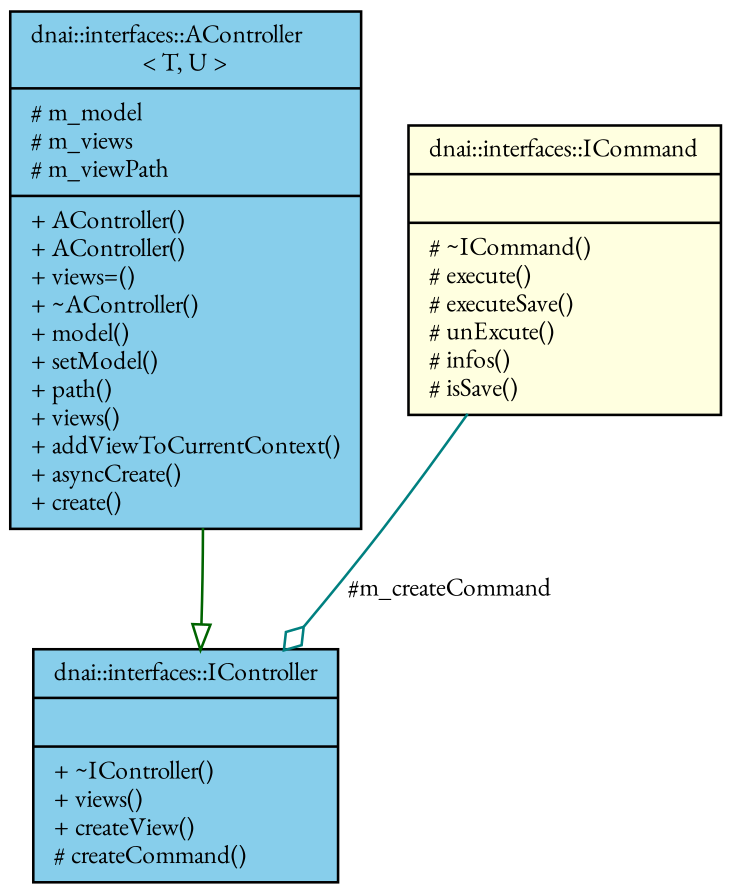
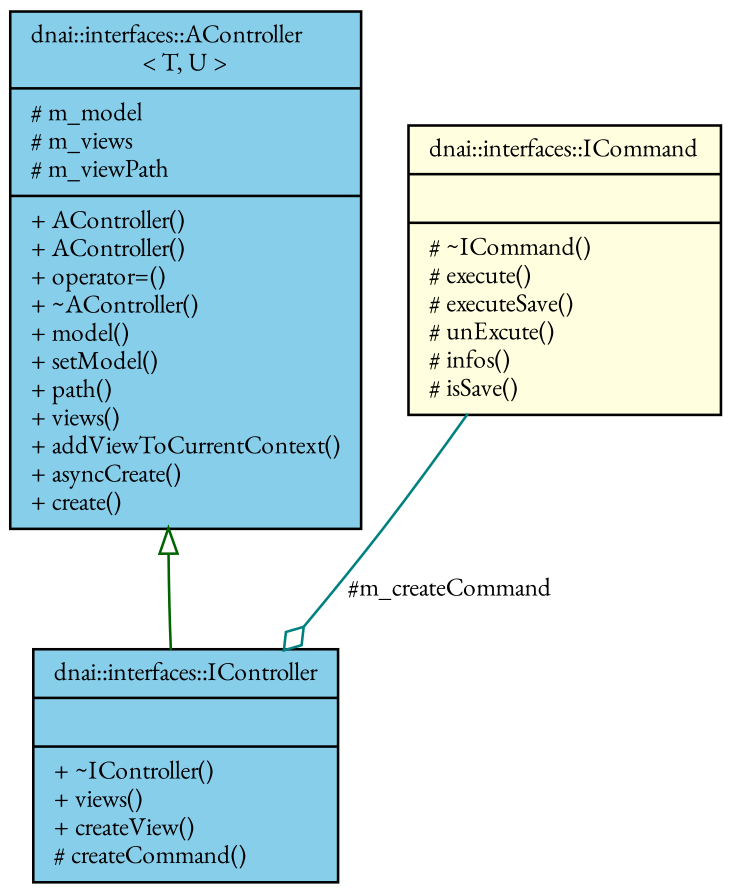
node "dnai::interfaces::AController": text "+ views=()" -> "+ operator=()"
edge "dnai::interfaces::AController" -> "dnai::interfaces::IController": reversed
